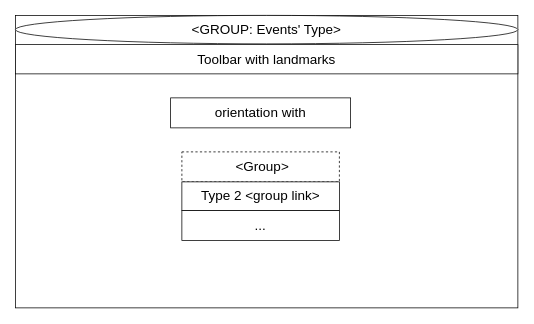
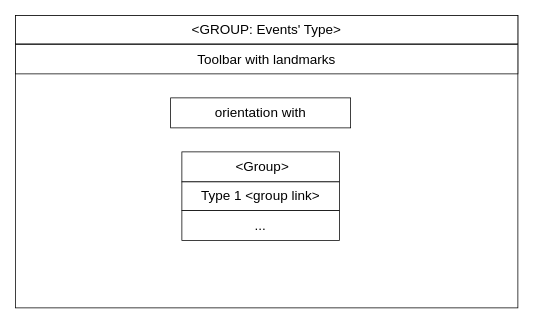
node "<GROUP: Events' Type>": shape ellipse -> rectangle
node "<Group>": style dashed -> solid
node "Type 2 <group link>": label "Type 2 <group link>" -> "Type 1 <group link>"
